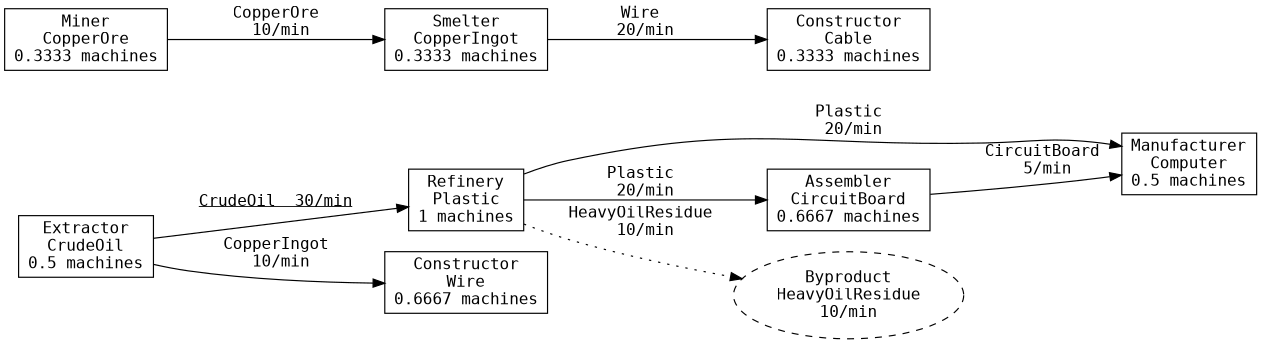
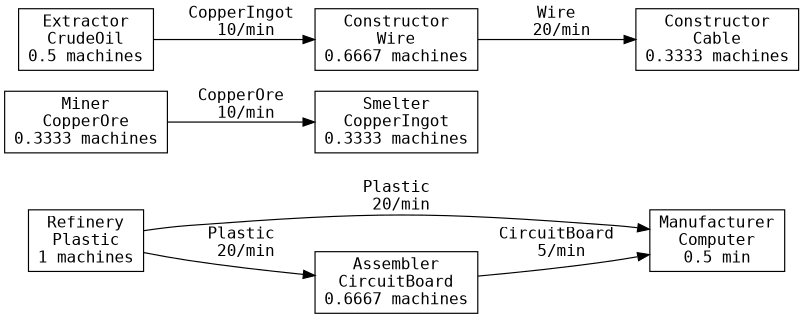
edge "Smelter CopperIngot 0.3333 machines" -> "Constructor Cable 0.3333 machines": now "Constructor Wire 0.6667 machines" -> "Constructor Cable 0.3333 machines"
node "Manufacturer Computer 0.5 machines": label "Manufacturer Computer 0.5 machines" -> "Manufacturer Computer 0.5 min"
edge "Extractor CrudeOil 0.5 machines" -> "Refinery Plastic 1 machines": removed, label "CrudeOil  30/min"
node "Byproduct HeavyOilResidue 10/min": removed
